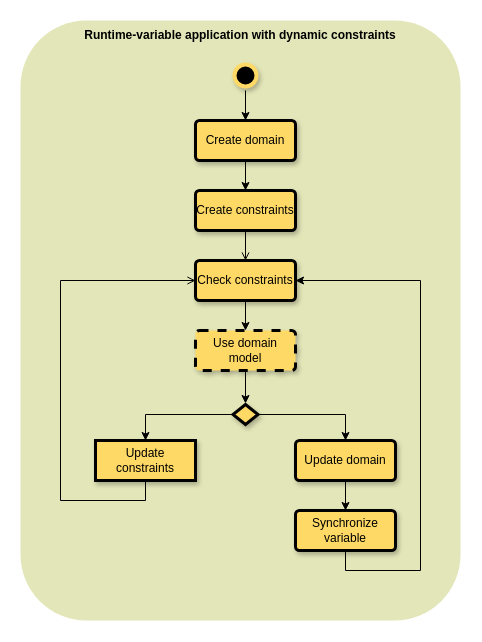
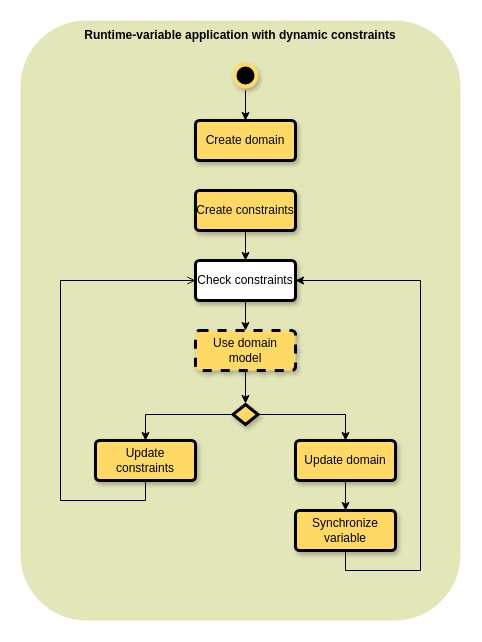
edge "Create domain" -> "Create constraints": removed
edge "Create constraints" -> "Check constraints": arrowhead open -> classic
node "Check constraints": fillcolor #ffd966 -> #ffffff
node "Update constraints": shape rectangle -> rounded rectangle
